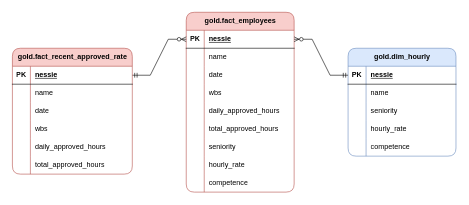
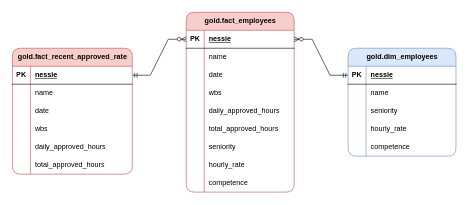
node "gold.dim_hourly": label "gold.dim_hourly" -> "gold.dim_employees"
